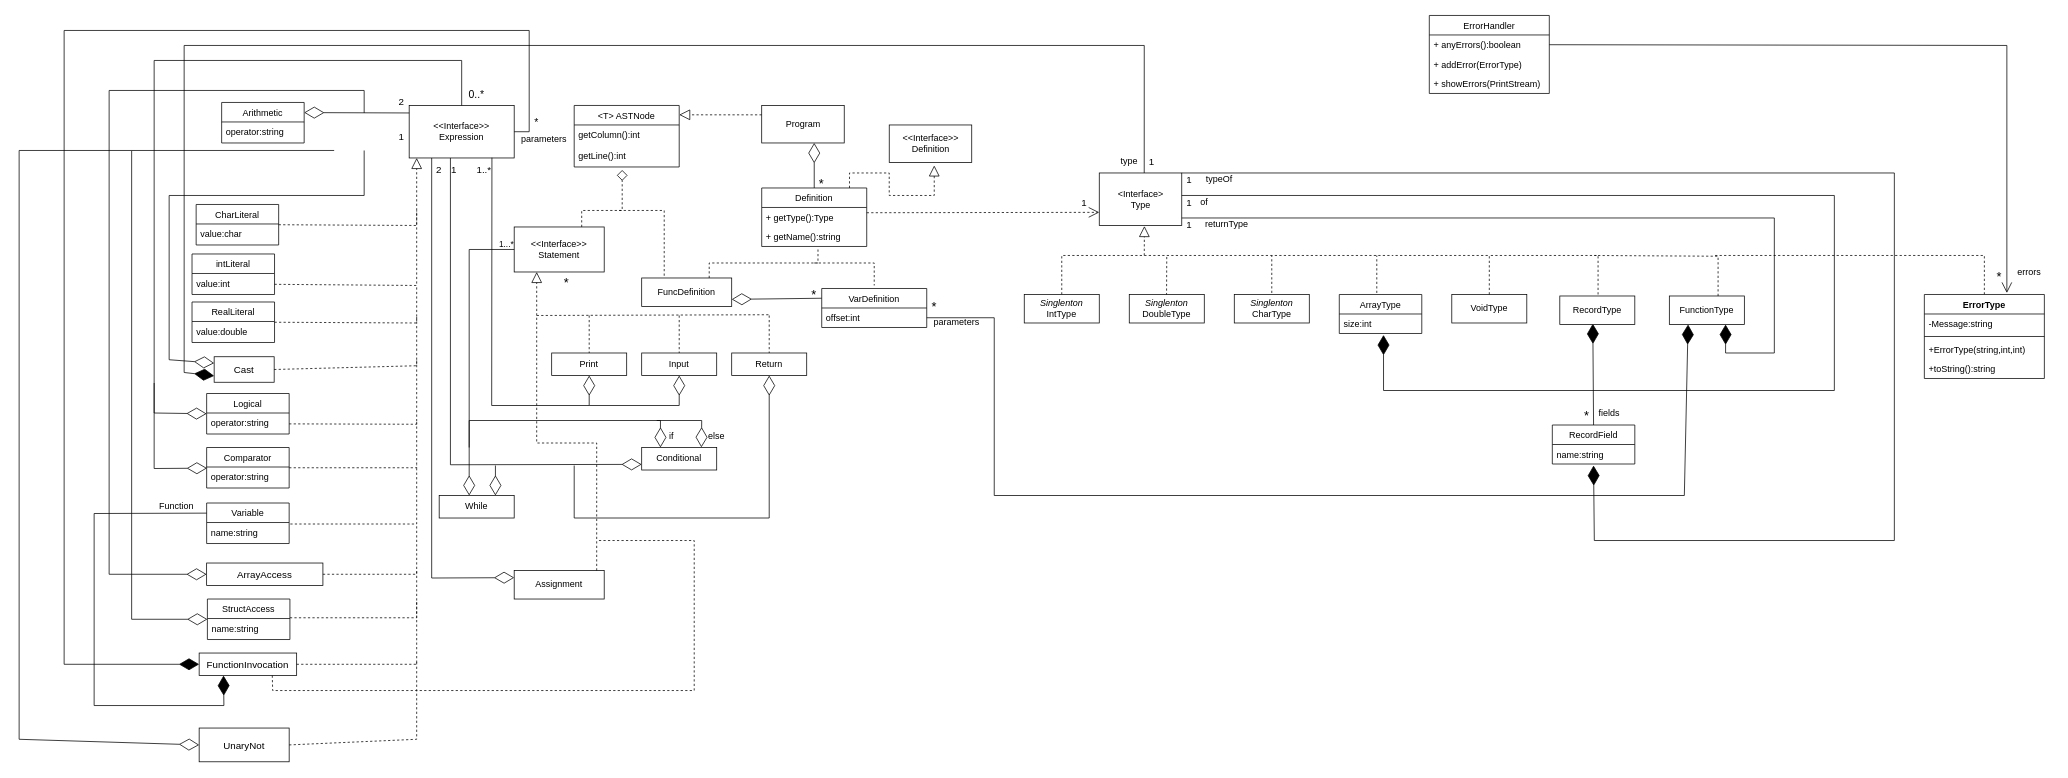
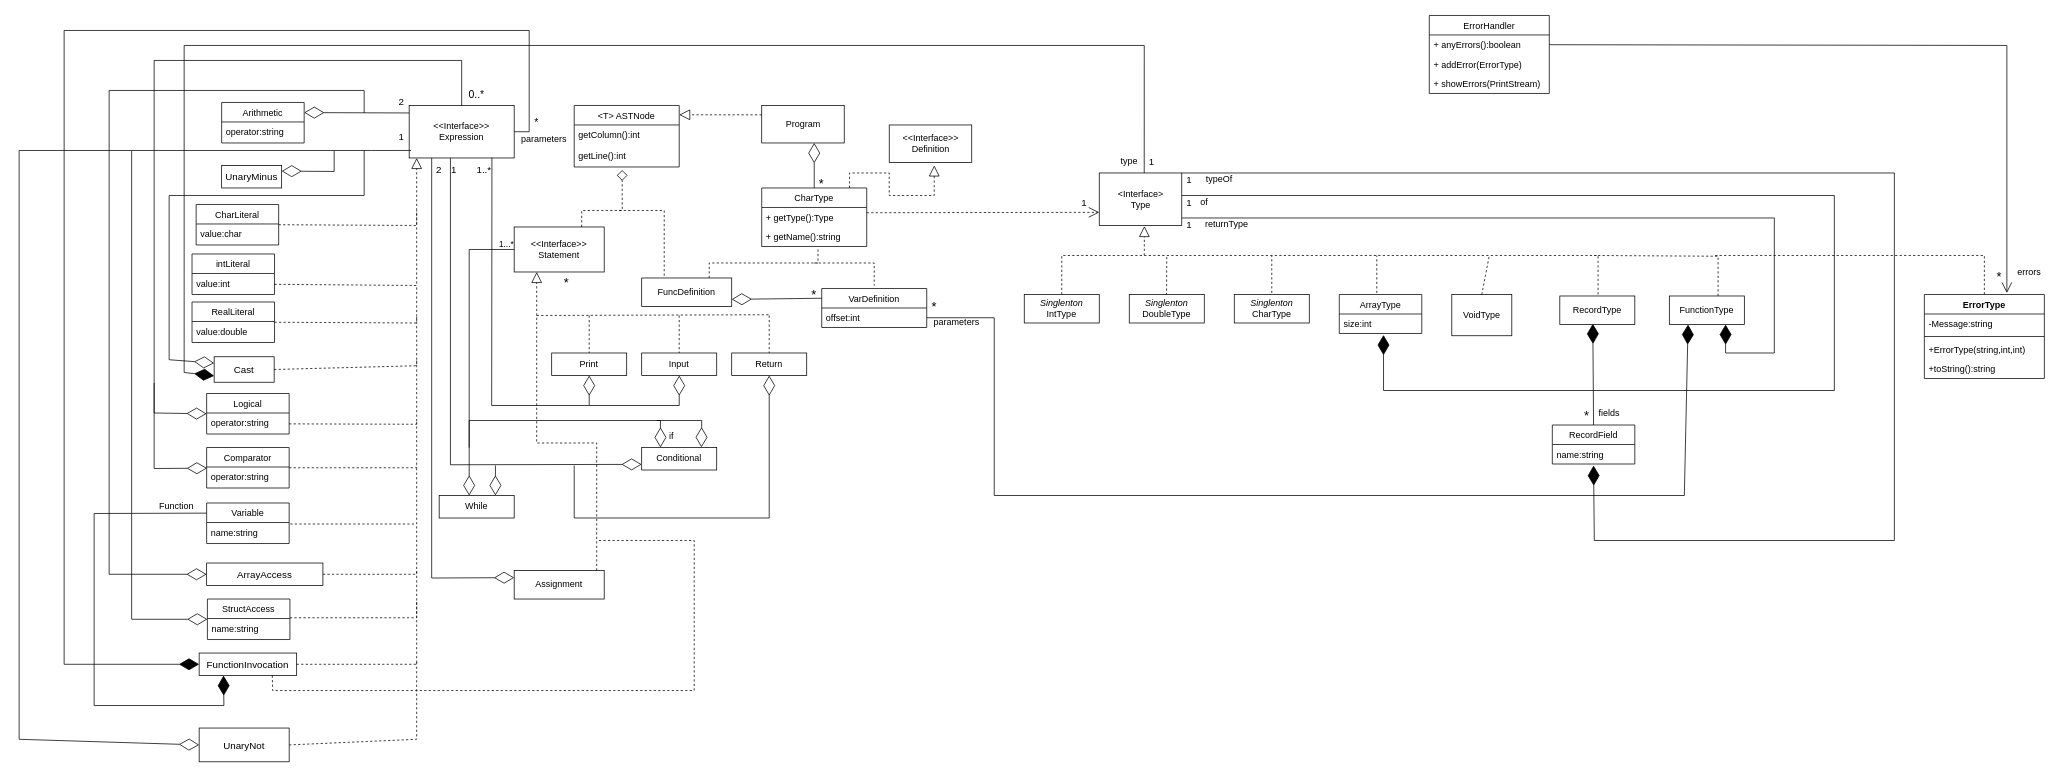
edge "<<Interface>> Expression" -> "UnaryMinus": added
node "UnaryMinus": added
node "Definition": label "Definition" -> "CharType"
node "VoidType": size 75x29 -> 60x41
node "else": removed
